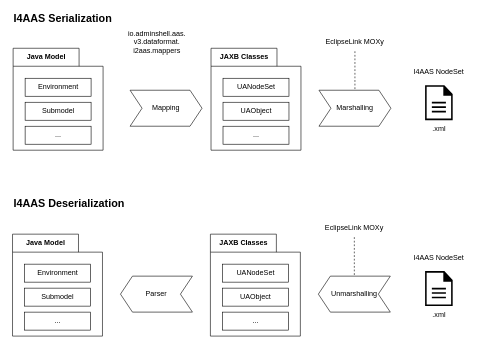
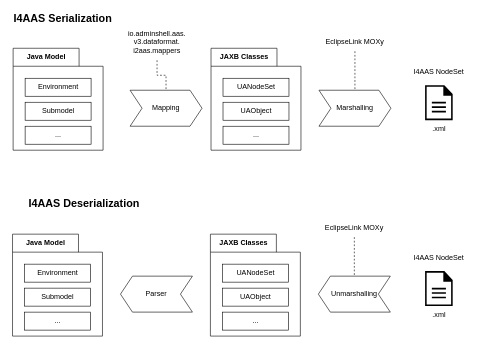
edge "io.adminshell.aas. v3.dataformat. i2aas.mappers" -- "Mapping": added
node "I4AAS Deserialization": moved (73, 204) -> (88, 204)
